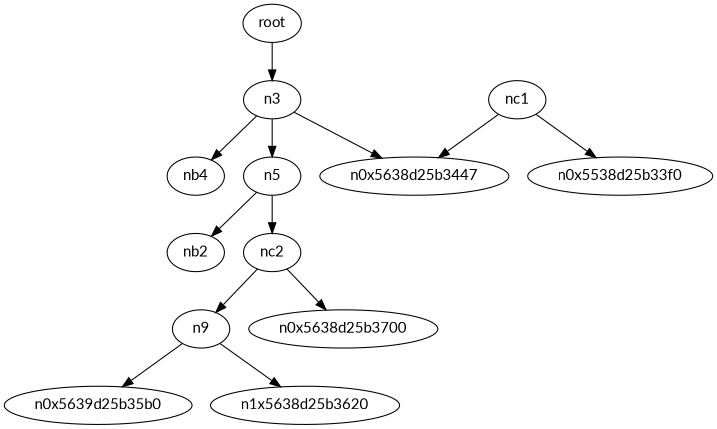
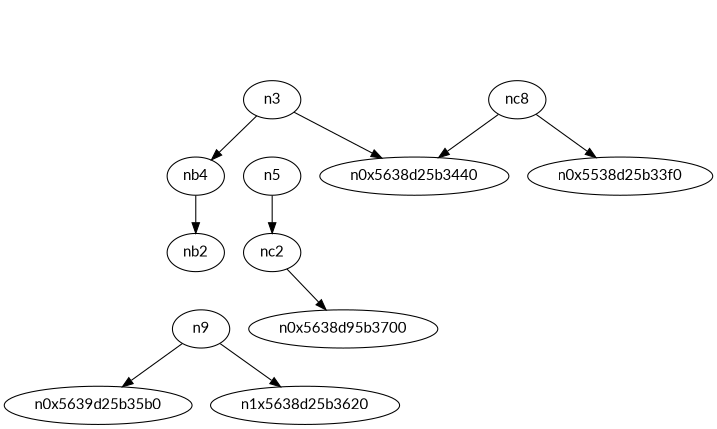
node "root": removed
node "nc1": label "nc1" -> "nc8"
edge "n3" -> "n5": removed
node "n0x5638d25b3447": label "n0x5638d25b3447" -> "n0x5638d25b3440"
edge "n5" -> "nb2": now "nb4" -> "nb2"
edge "nc2" -> "n9": removed
node "n0x5638d25b3700": label "n0x5638d25b3700" -> "n0x5638d95b3700"
